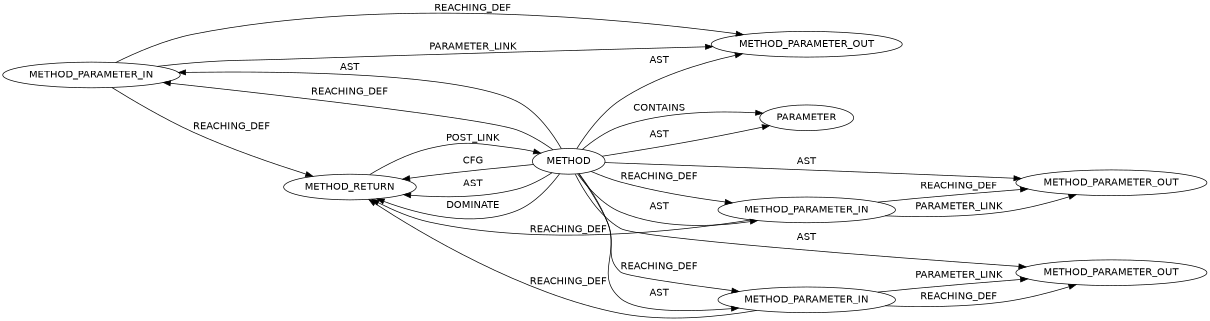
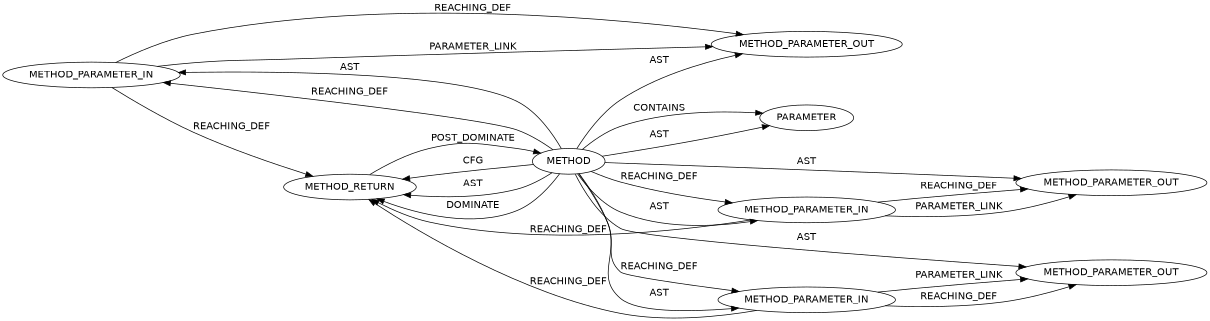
edge "METHOD_RETURN" -> "METHOD": label "POST_LINK" -> "POST_DOMINATE"
